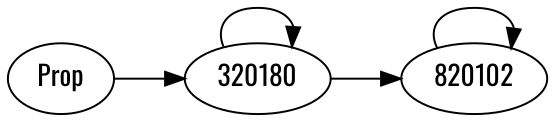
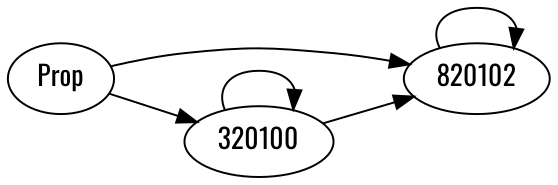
edge "Prop" -> "820102": added
node "320180": label "320180" -> "320100"
